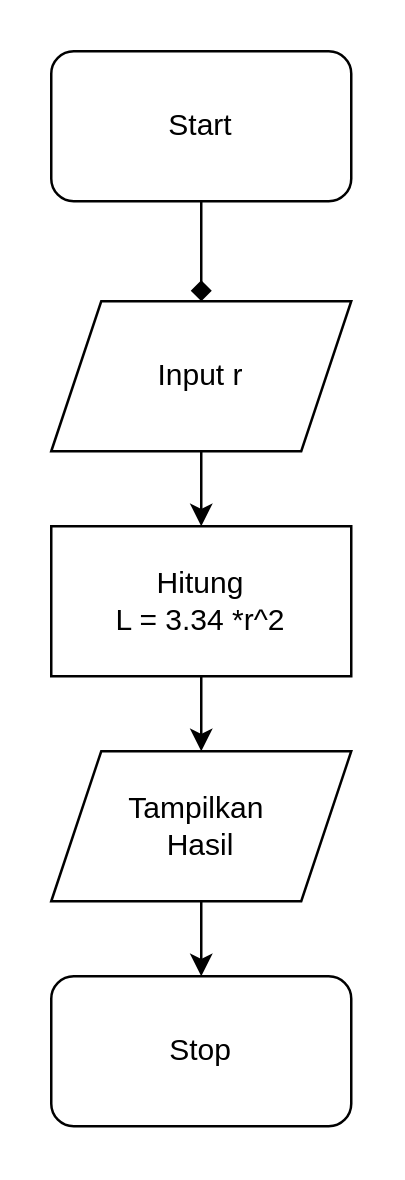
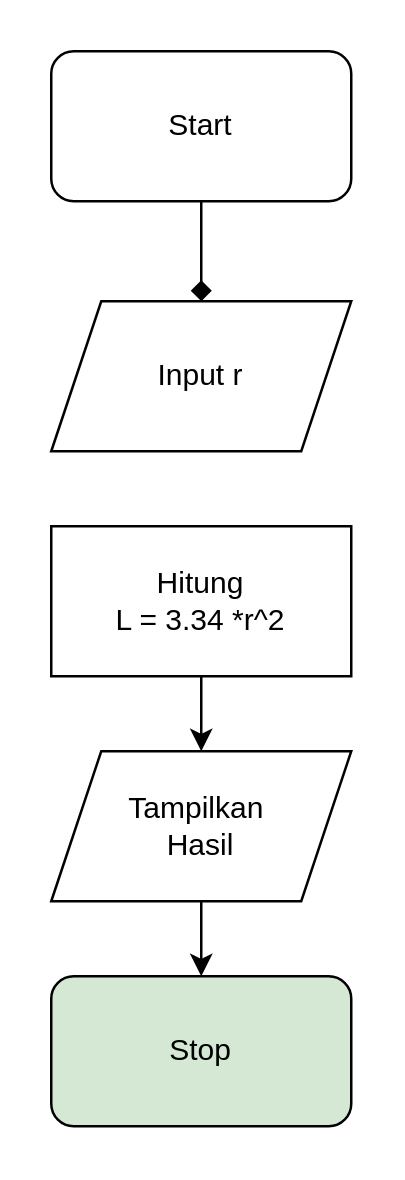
edge "Input r" -> "Hitung L = 3.34 *r^2": removed
node "Stop": fillcolor #ffffff -> #d5e8d4
